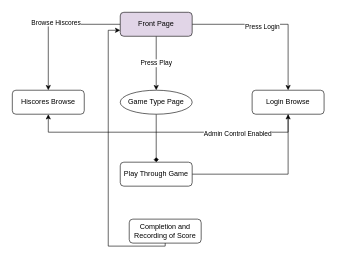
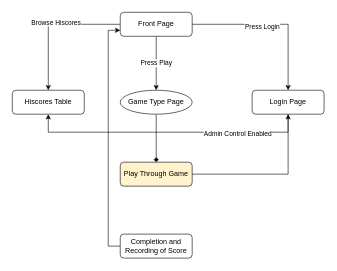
node "Front Page": fillcolor #e1d5e7 -> #ffffff
node "Hiscores Browse": label "Hiscores Browse" -> "Hiscores Table"
node "Login Browse": label "Login Browse" -> "Login Page"
node "Play Through Game": fillcolor #ffffff -> #fff2cc
node "Completion and Recording of Score": moved (165, 231) -> (156, 246)
